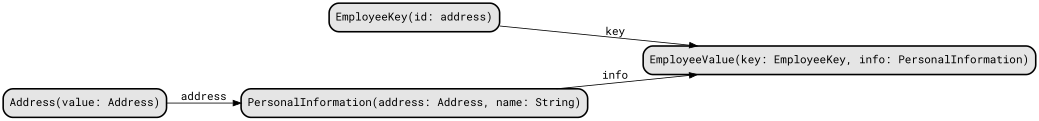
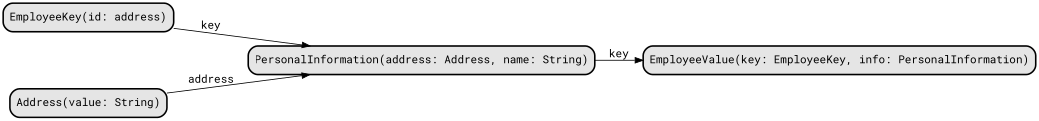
edge "EmployeeKey(id: address)" -> "EmployeeValue(key: EmployeeKey, info: PersonalInformation)": now "EmployeeKey(id: address)" -> "PersonalInformation(address: Address, name: String)"
edge "PersonalInformation(address: Address, name: String)" -> "EmployeeValue(key: EmployeeKey, info: PersonalInformation)": label "info" -> "key"
node "Address(value: Address)": label "Address(value: Address)" -> "Address(value: String)"
